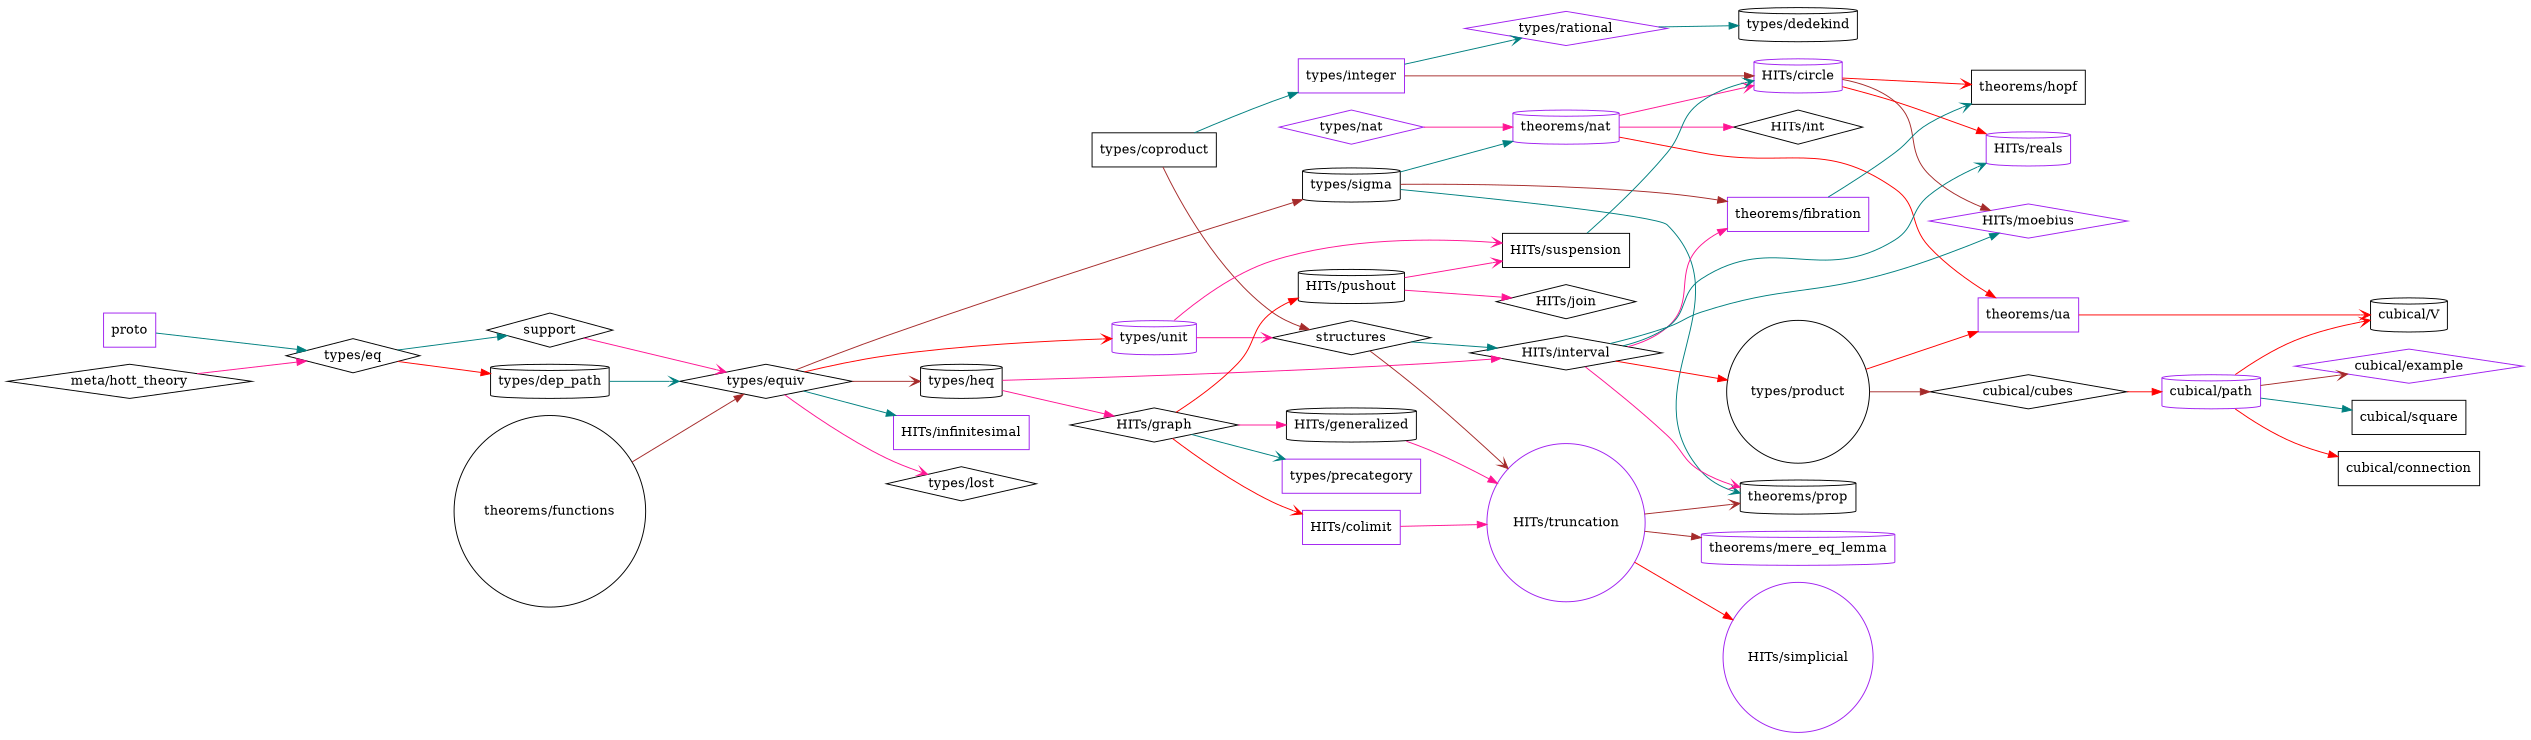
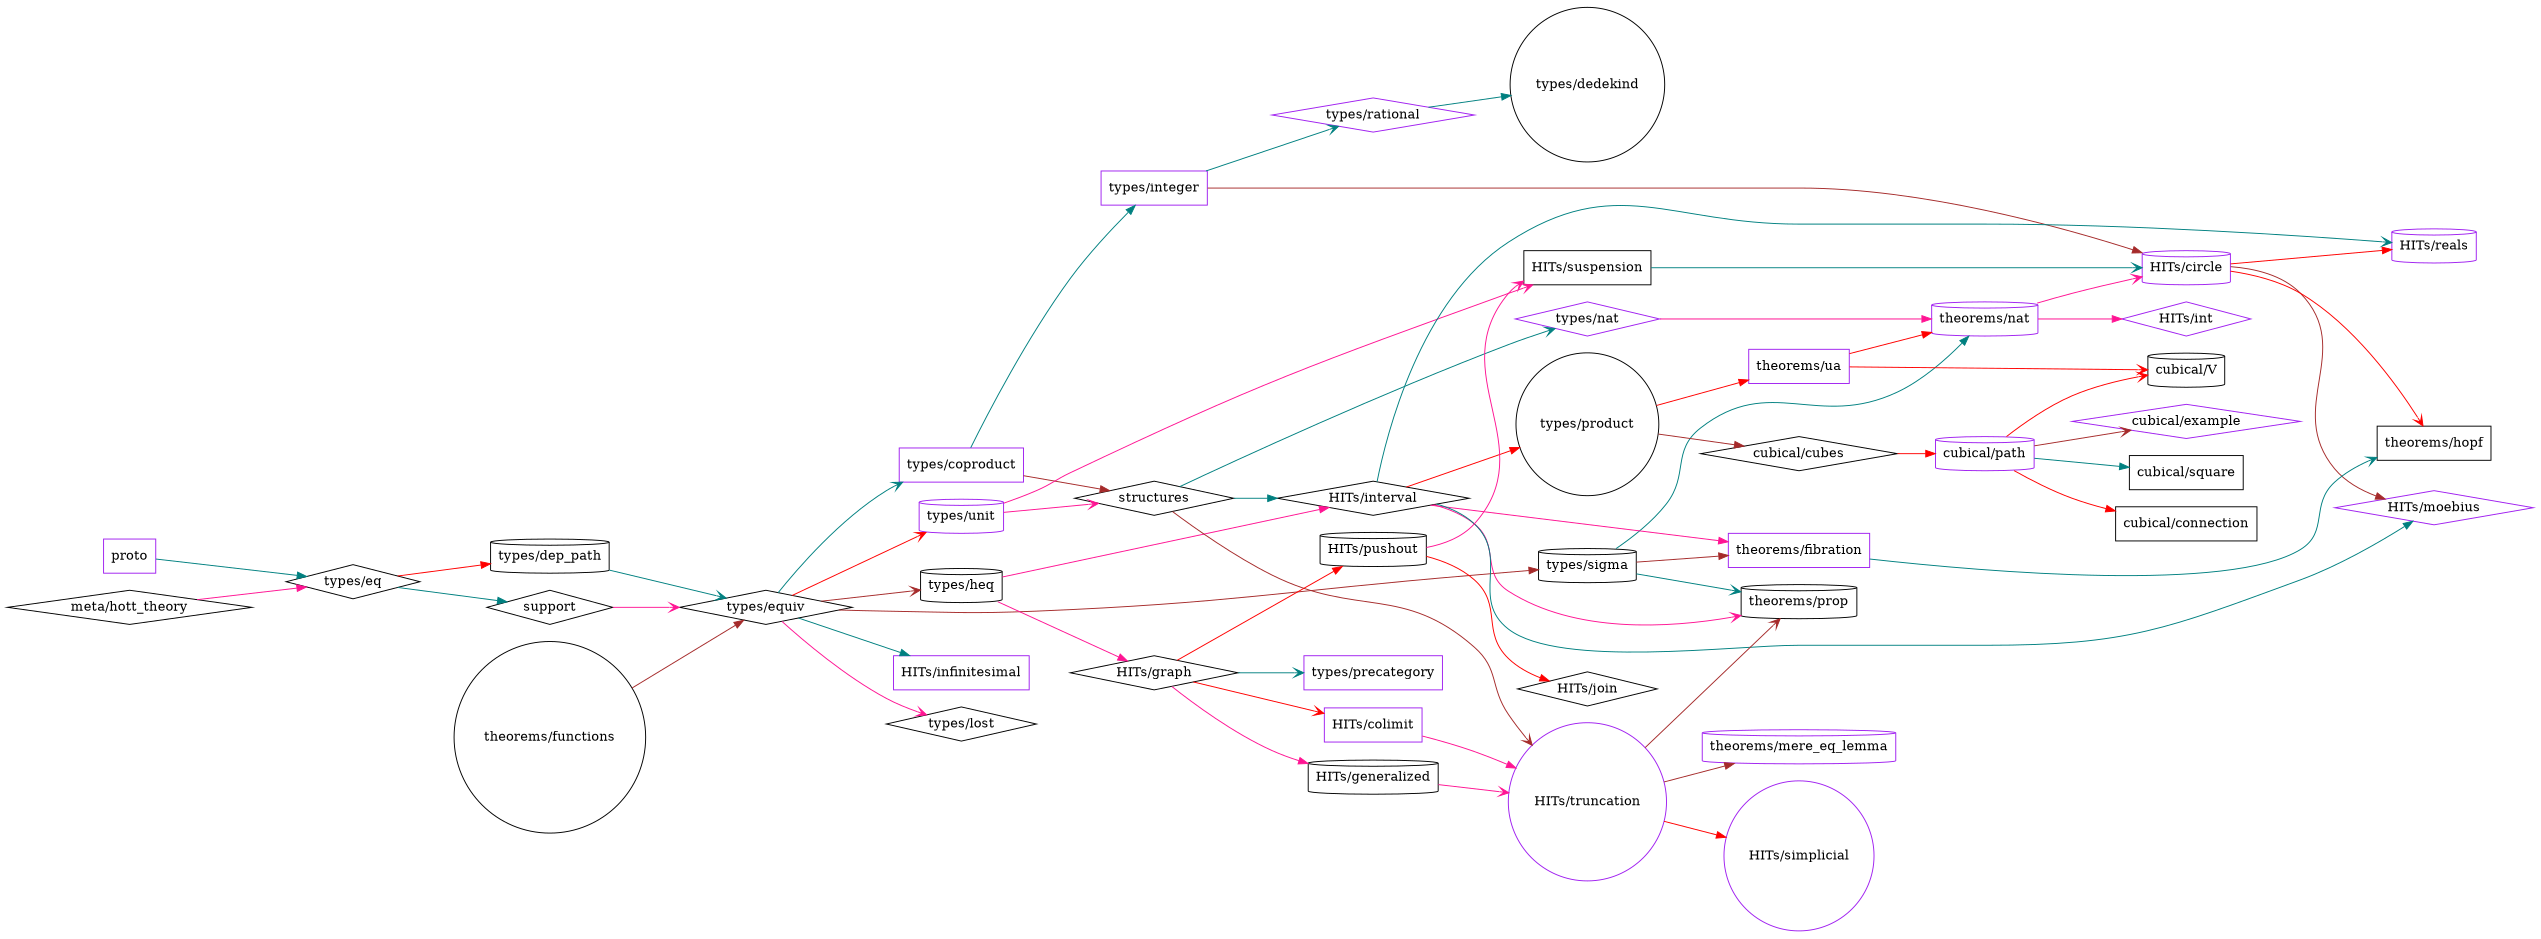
node "types/dedekind": shape cylinder -> circle
node "HITs/int": color black -> purple
node "types/coproduct": color black -> purple
edge "theorems/nat" -> "theorems/ua": reversed
edge "HITs/pushout" -> "HITs/join": color deeppink -> red
edge "structures" -> "types/nat": added
edge "HITs/generalized" -> "HITs/truncation": arrowhead normal -> vee
edge "types/equiv" -> "types/coproduct": added
